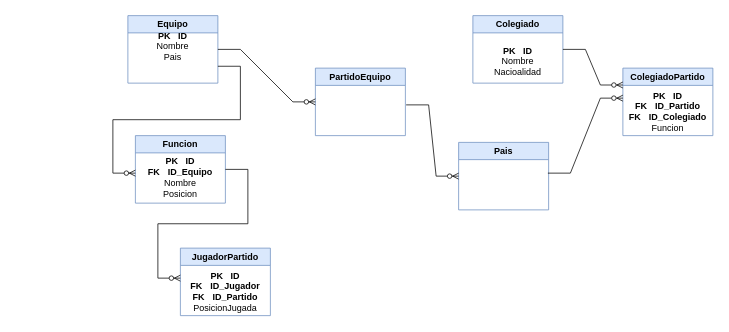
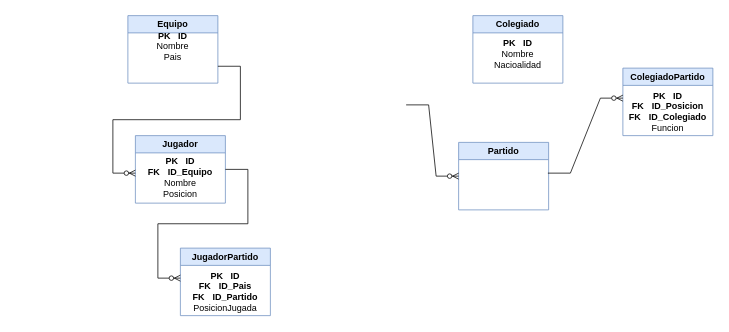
node "PK ID Nombre Nacioalidad": moved (518, 66) -> (518, 59)
edge "Colegiado" -> "ColegiadoPartido": removed
edge "Equipo" -> "PartidoEquipo": removed
node "PartidoEquipo": removed
node "PK ID FK ID_Partido FK ID_Colegiado Funcion": label "PK ID FK ID_Partido FK ID_Colegiado Funcion" -> "PK ID FK ID_Posicion FK ID_Colegiado Funcion"
node "Funcion": label "Funcion" -> "Jugador"
node "Pais": label "Pais" -> "Partido"
node "PK ID FK ID_Jugador FK ID_Partido PosicionJugada": label "PK ID FK ID_Jugador FK ID_Partido PosicionJugada" -> "PK ID FK ID_Pais FK ID_Partido PosicionJugada"
